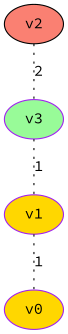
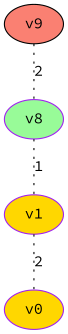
node "v2": label "v2" -> "v9"
node "v3": label "v3" -> "v8"
edge "v1" -- "v0": label "1" -> "2"
